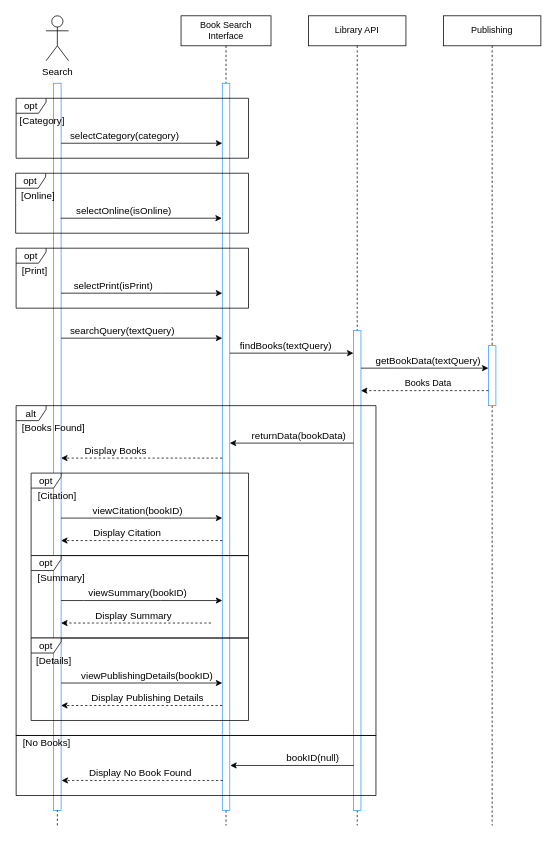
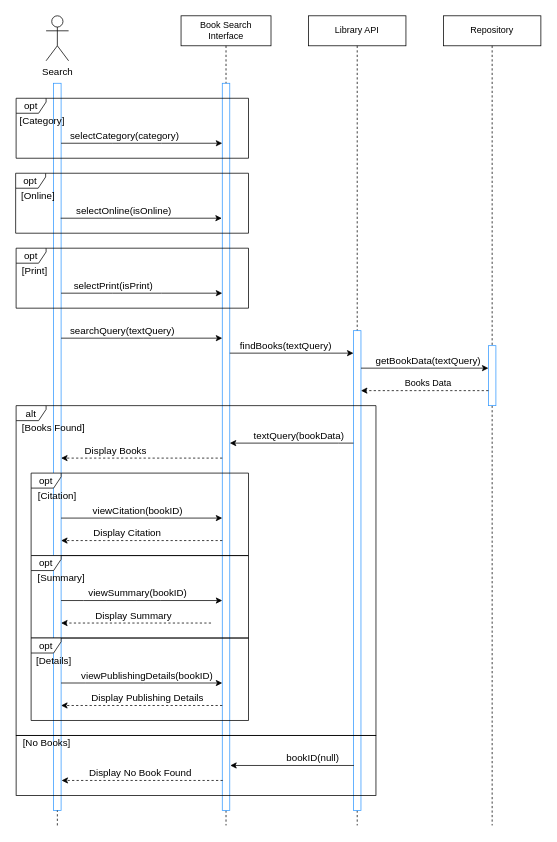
node "Publishing": label "Publishing" -> "Repository"
node "returnData(bookData)": label "returnData(bookData)" -> "textQuery(bookData)"
